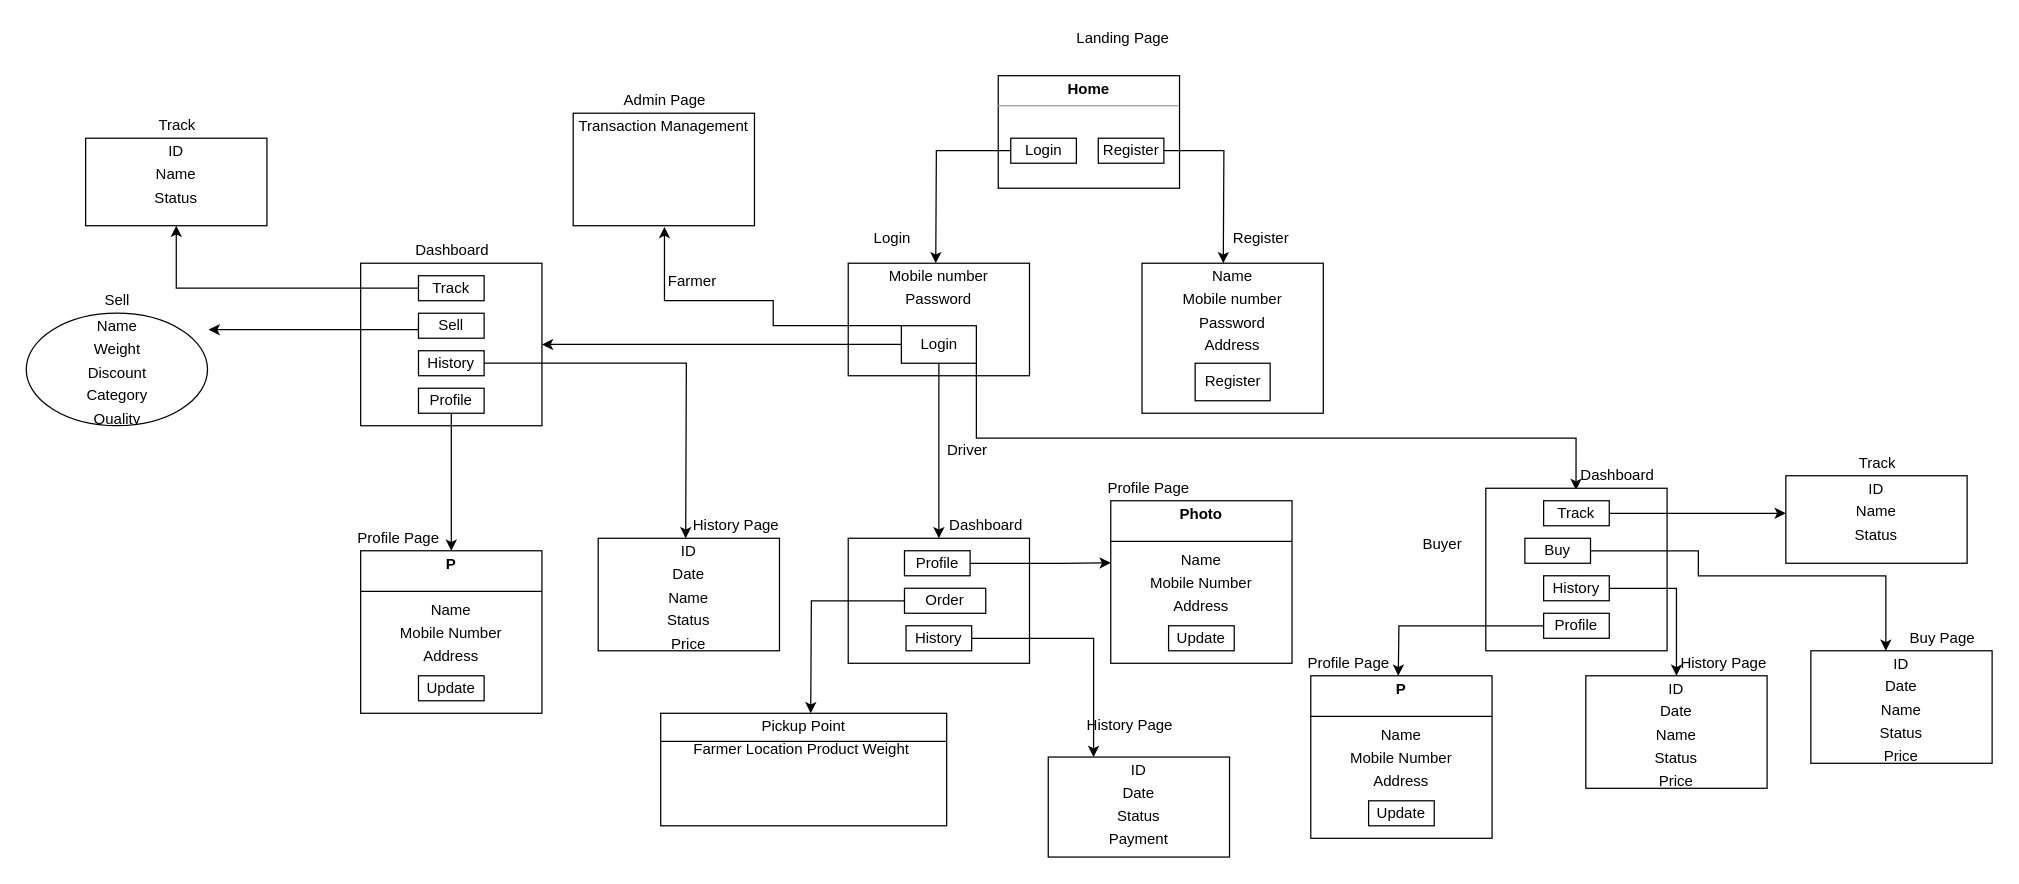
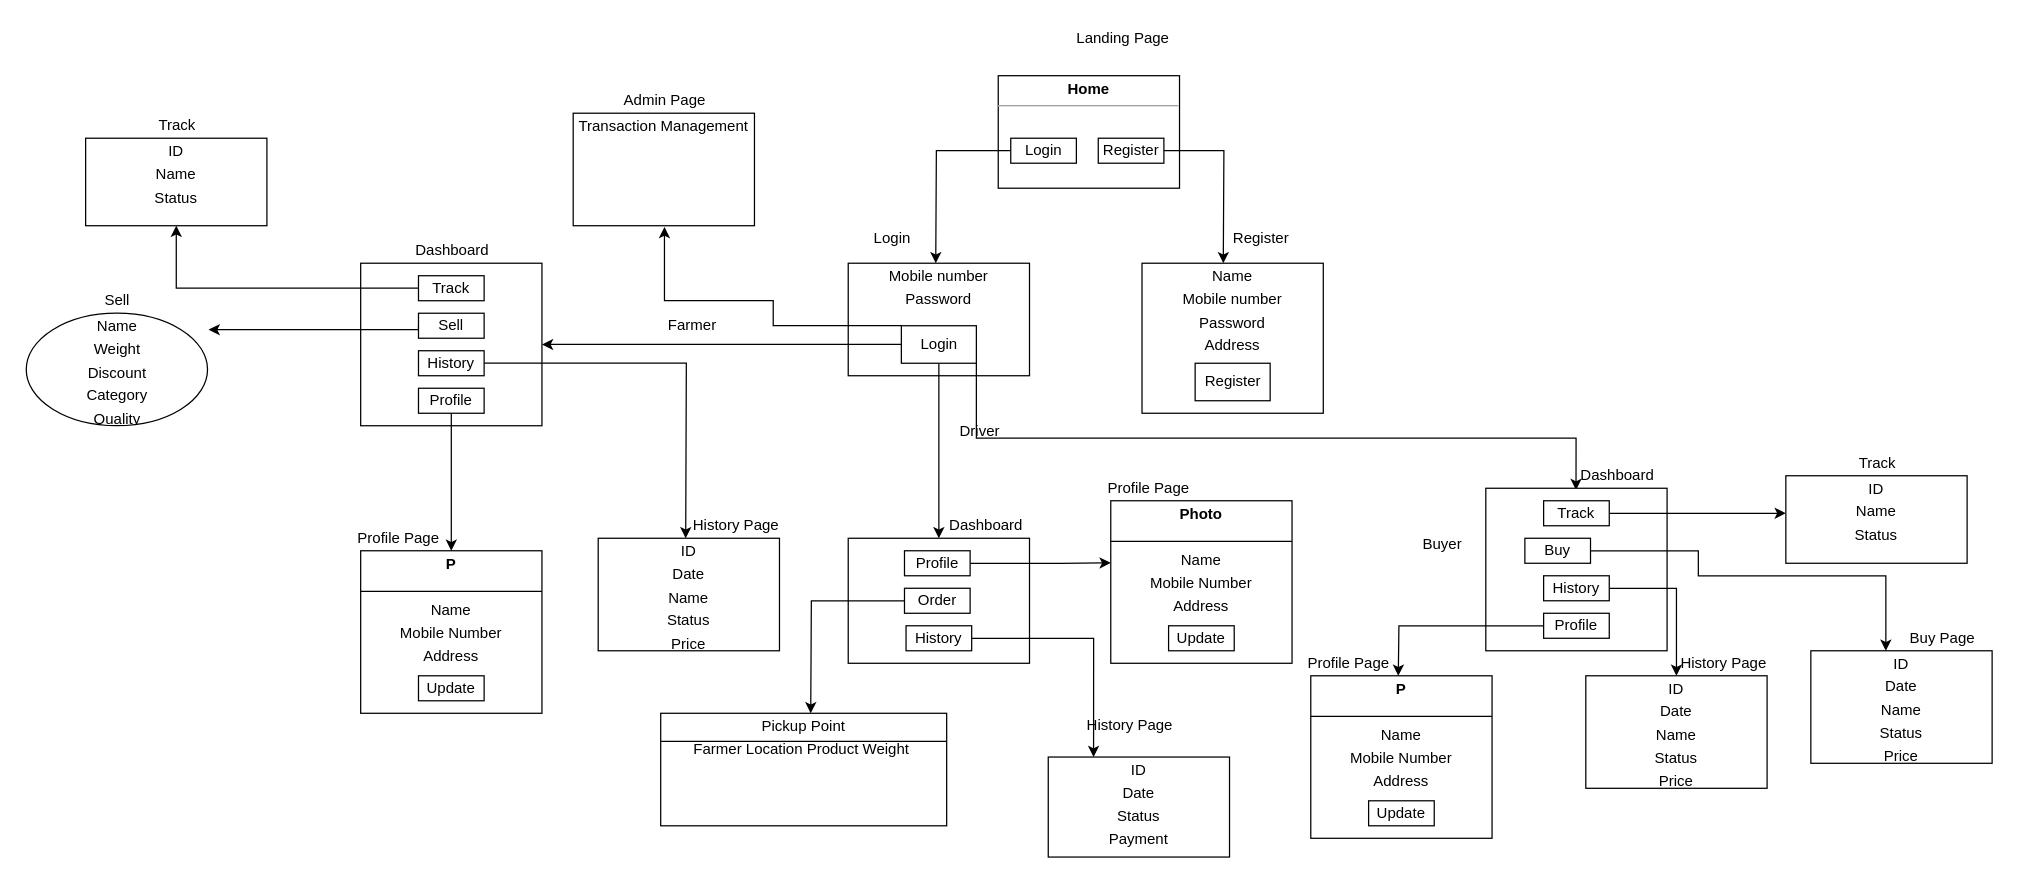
node "Farmer": moved (692, 282) -> (692, 326)
node "Driver": moved (967, 451) -> (979, 432)
node "Order": size 81x25 -> 66x25
